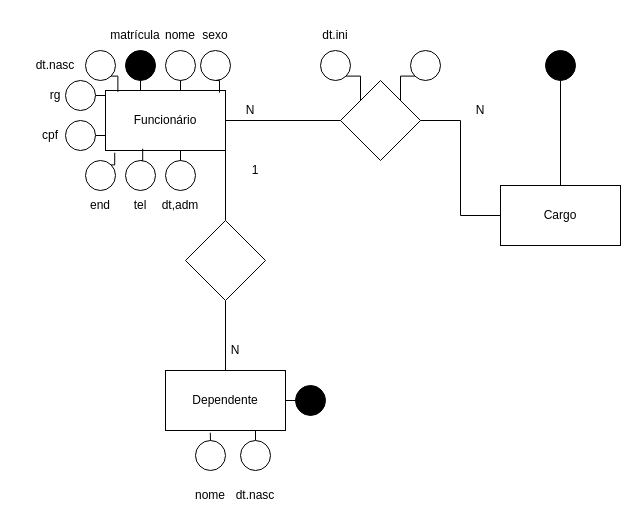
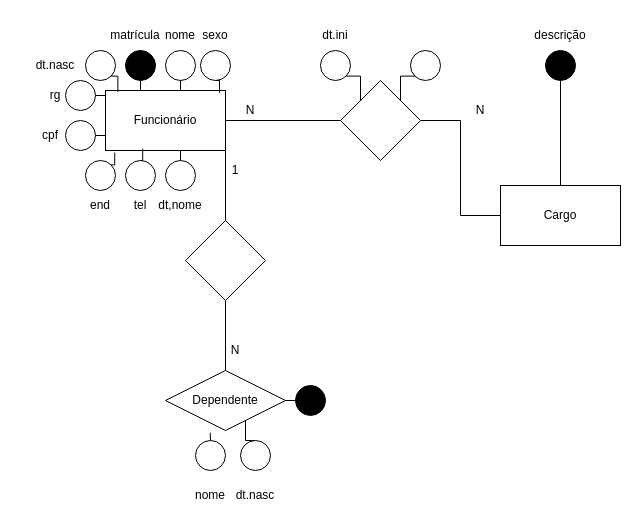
node "descrição": added
node "1": moved (256, 171) -> (236, 171)
node "dt,adm": label "dt,adm" -> "dt,nome"
node "Dependente": shape rectangle -> diamond
